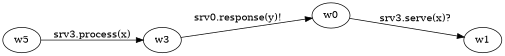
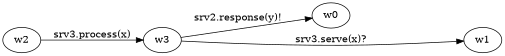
edge "w3" -> "w0": label "srv0.response(y)!" -> "srv2.response(y)!"
edge "w0" -> "w1": now "w3" -> "w1"
node "w5": label "w5" -> "w2"
